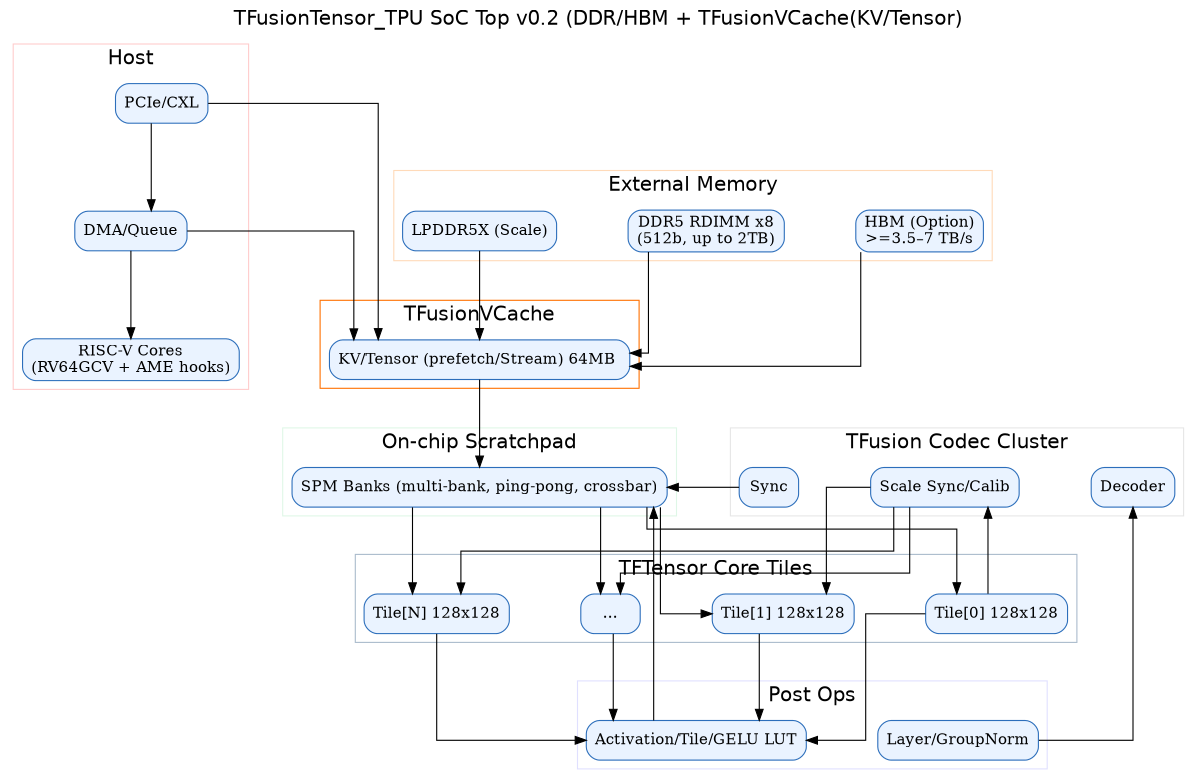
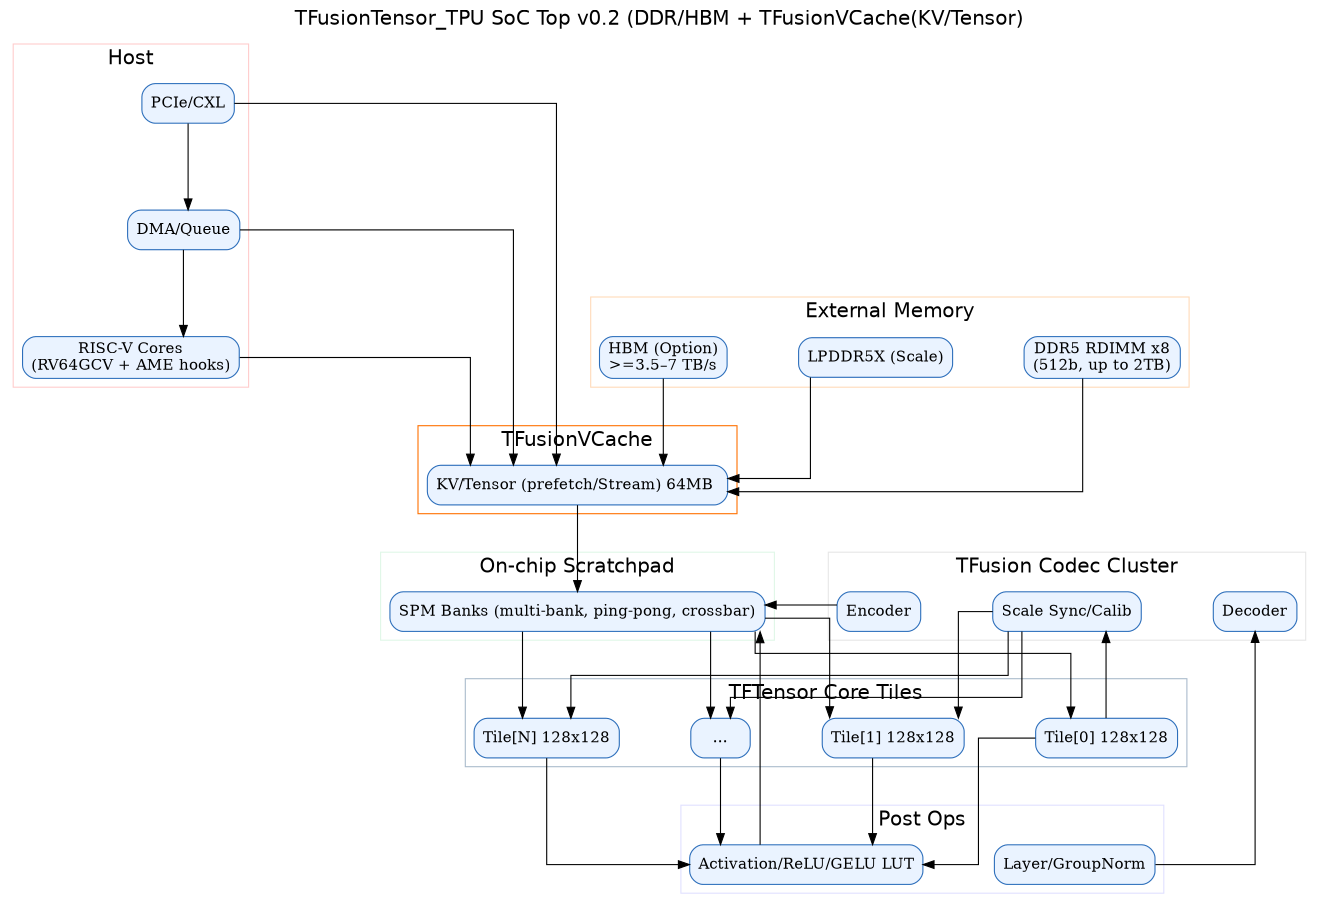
edge "RISC-V Cores (RV64GCV + AME hooks)" -> "KV/Tensor (prefetch/Stream) 64MB": added
node "Sync": label "Sync" -> "Encoder"
node "Activation/Tile/GELU LUT": label "Activation/Tile/GELU LUT" -> "Activation/ReLU/GELU LUT"
